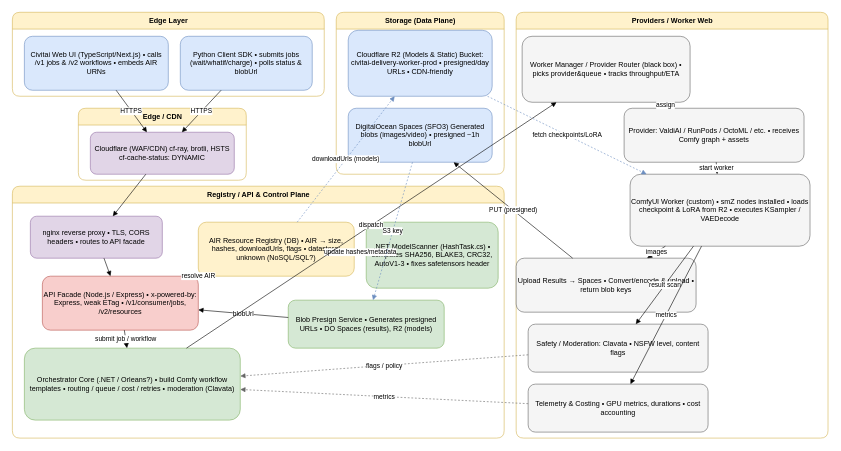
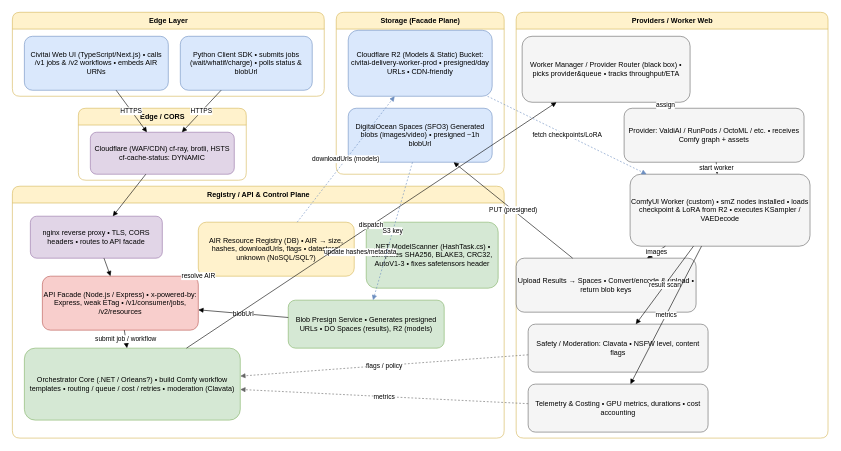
node "Storage (Data Plane)": label "Storage (Data Plane)" -> "Storage (Facade Plane)"
node "Edge / CDN": label "Edge / CDN" -> "Edge / CORS"
